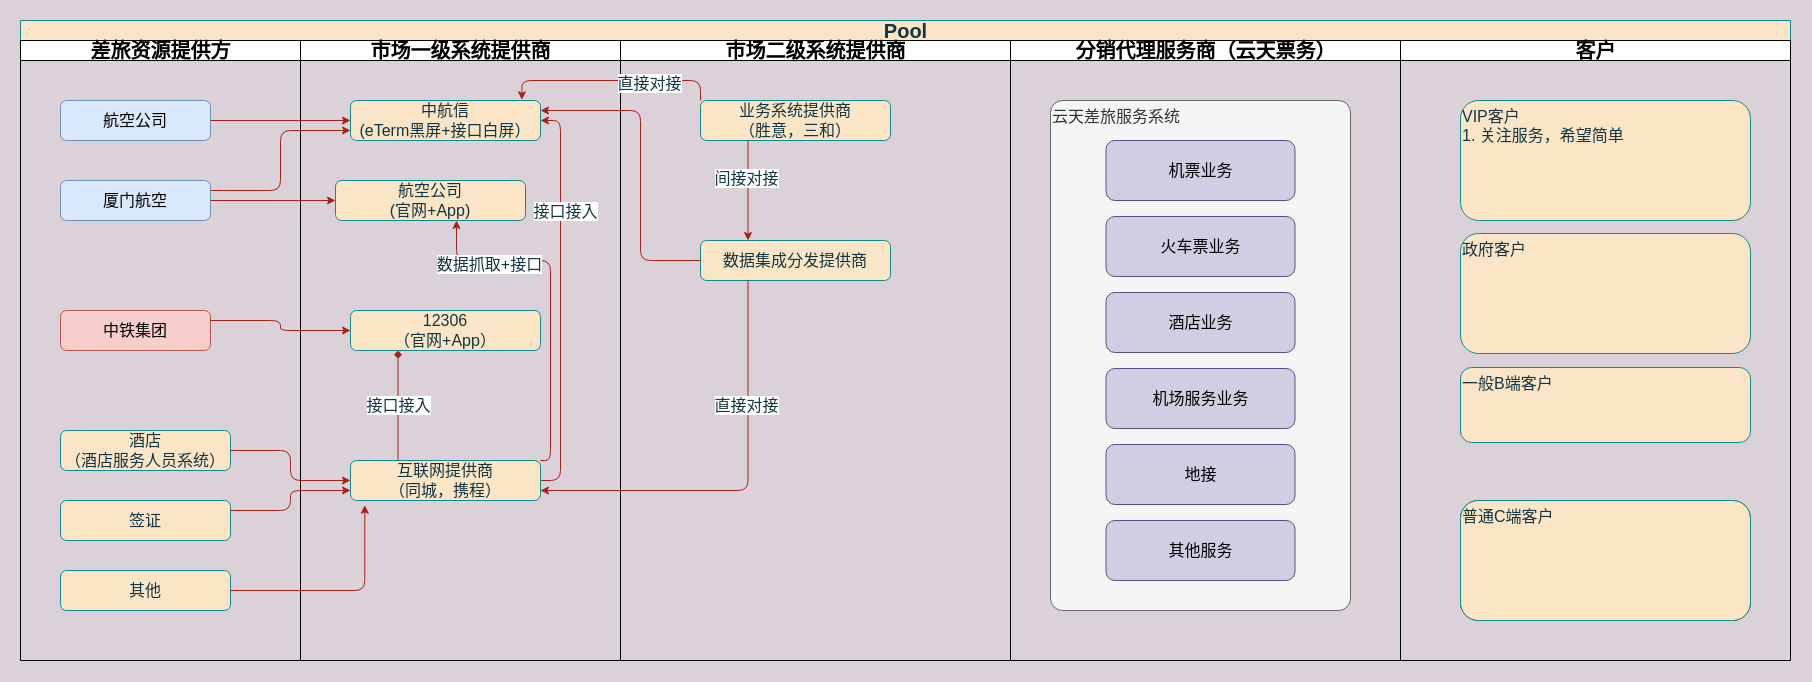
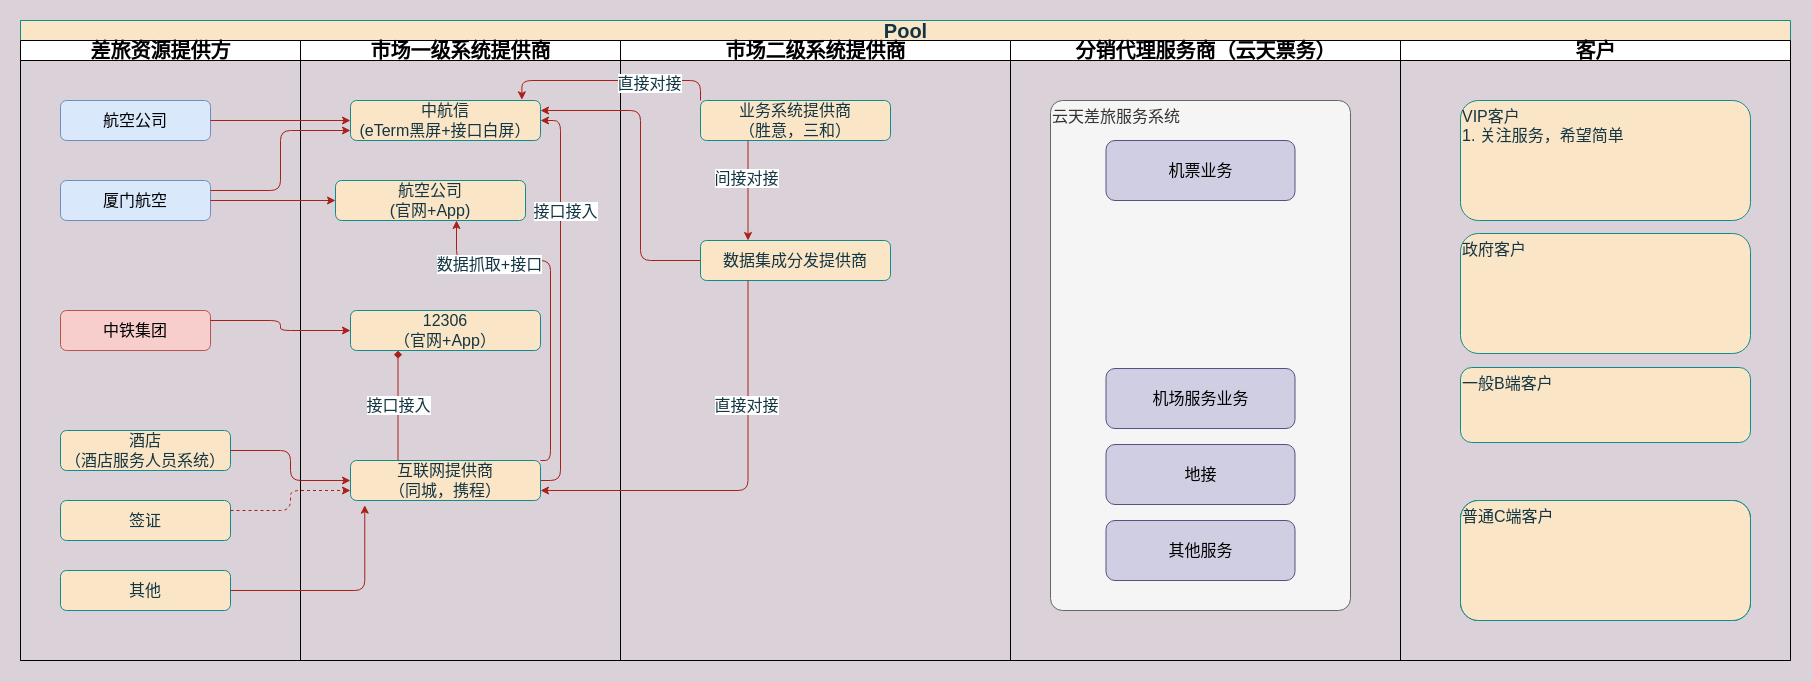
node "火车票业务": removed
node "酒店业务": removed
edge "签证" -> "互联网提供商 （同城，携程）": style solid -> dashed
